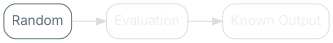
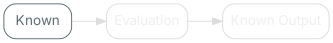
node "Random": label "Random" -> "Known"
